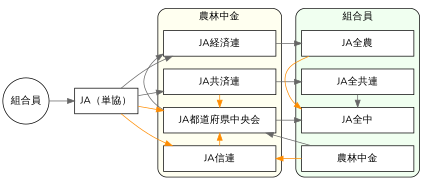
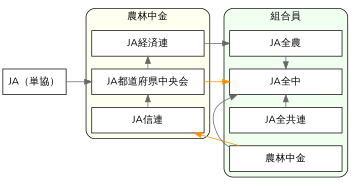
edge "JA（単協）" -> "JA経済連": removed
edge "JA全農" -> "JA全中": color darkorange -> gray40
node "JA共済連": removed
node "組合員": removed
edge "JA（単協）" -> "JA都道府県中央会": color darkorange -> gray40
edge "JA都道府県中央会" -> "JA全中": color gray40 -> darkorange
edge "JA（単協）" -> "JA信連": removed
edge "農林中金" -> "JA都道府県中央会": now "農林中金" -> "JA全中"
edge "JA信連" -> "JA都道府県中央会": color darkorange -> gray40
